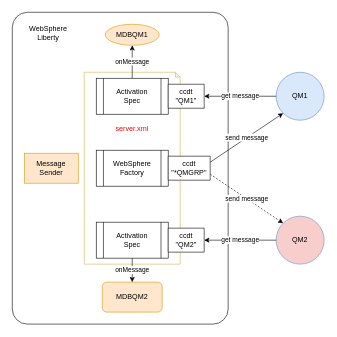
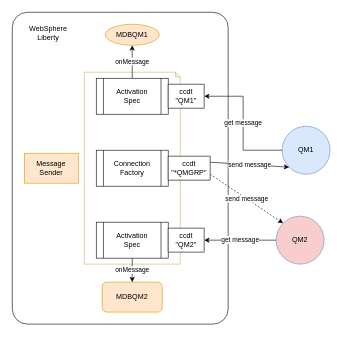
node "QM1": moved (300, 96) -> (306, 150)
node "server.xml": removed
node "WebSphere Factory": label "WebSphere Factory" -> "Connection Factory"
